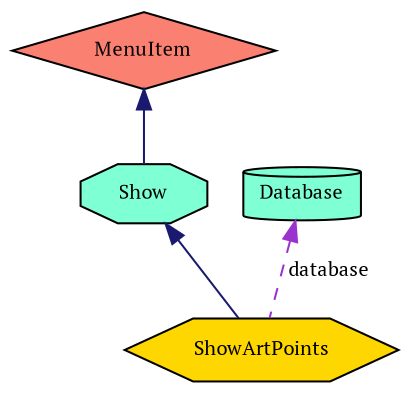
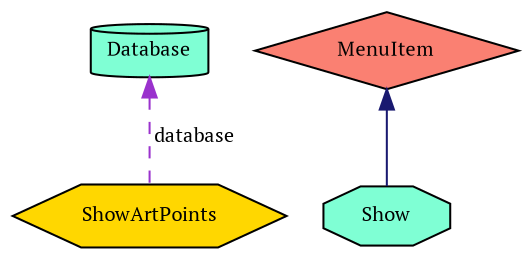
edge "ShowArtPoints" -> "Show": removed
